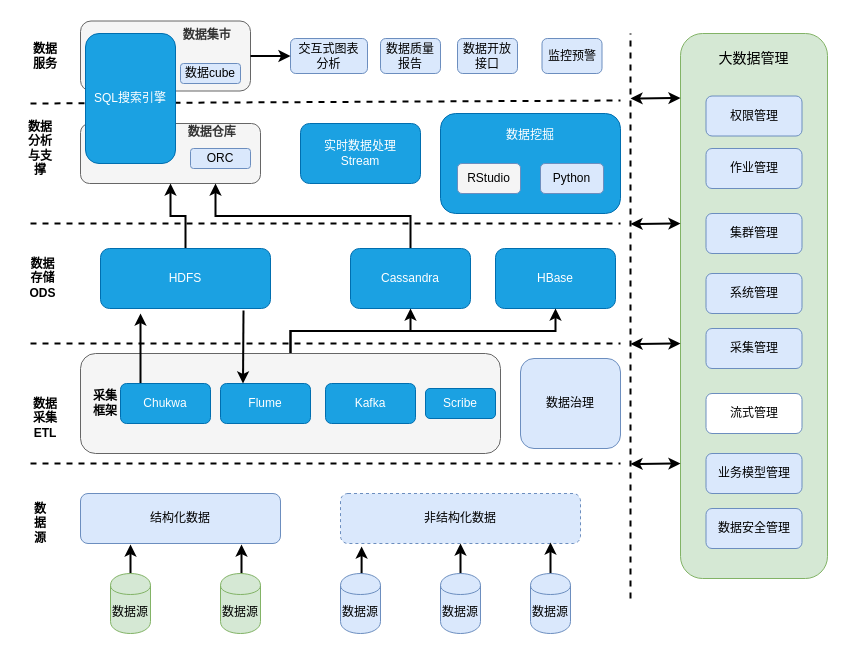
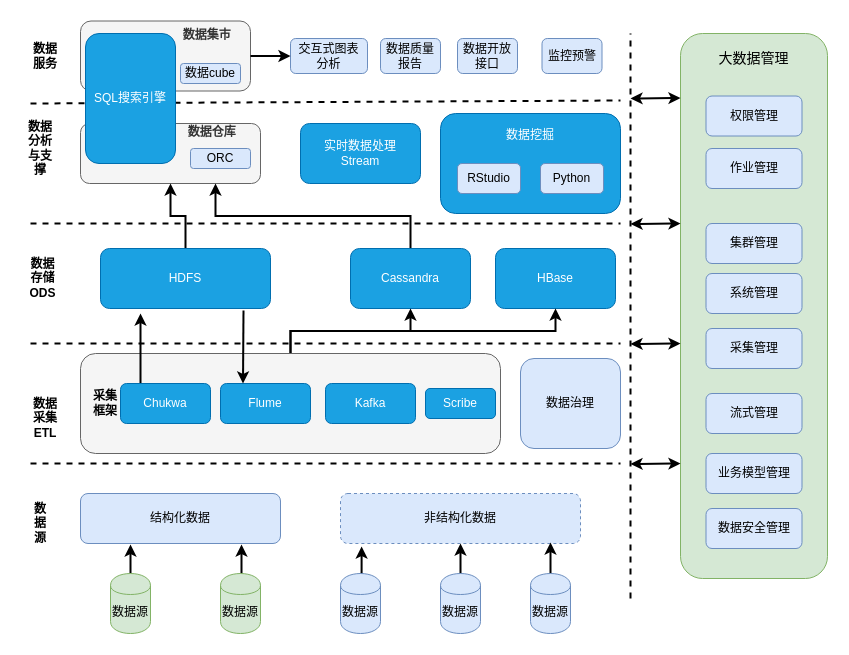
node "RStudio": fillcolor #f5f5f5 -> #dae8fc
node "集群管理": moved (754, 234) -> (754, 244)
node "流式管理": fillcolor #ffffff -> #dae8fc
